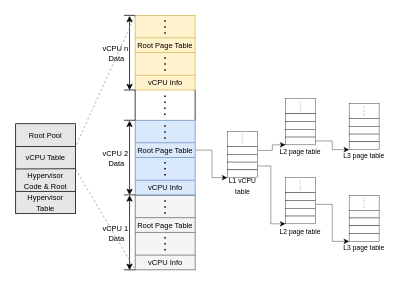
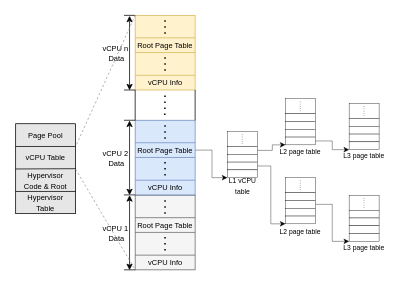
node "Root Pool": label "Root Pool" -> "Page Pool"
